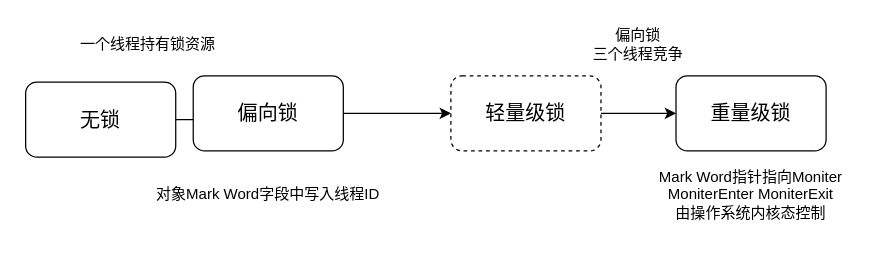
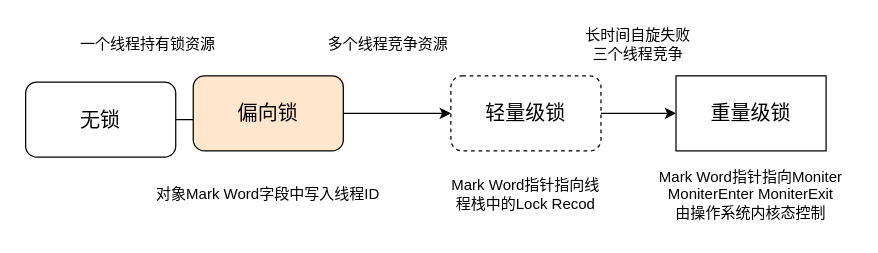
node "多个线程竞争资源": added
node "偏向锁 三个线程竞争": label "偏向锁 三个线程竞争" -> "长时间自旋失败 三个线程竞争"
node "偏向锁": fillcolor #ffffff -> #ffe6cc
node "重量级锁": shape rounded rectangle -> rectangle
node "Mark Word指针指向线程栈中的Lock Recod": added
